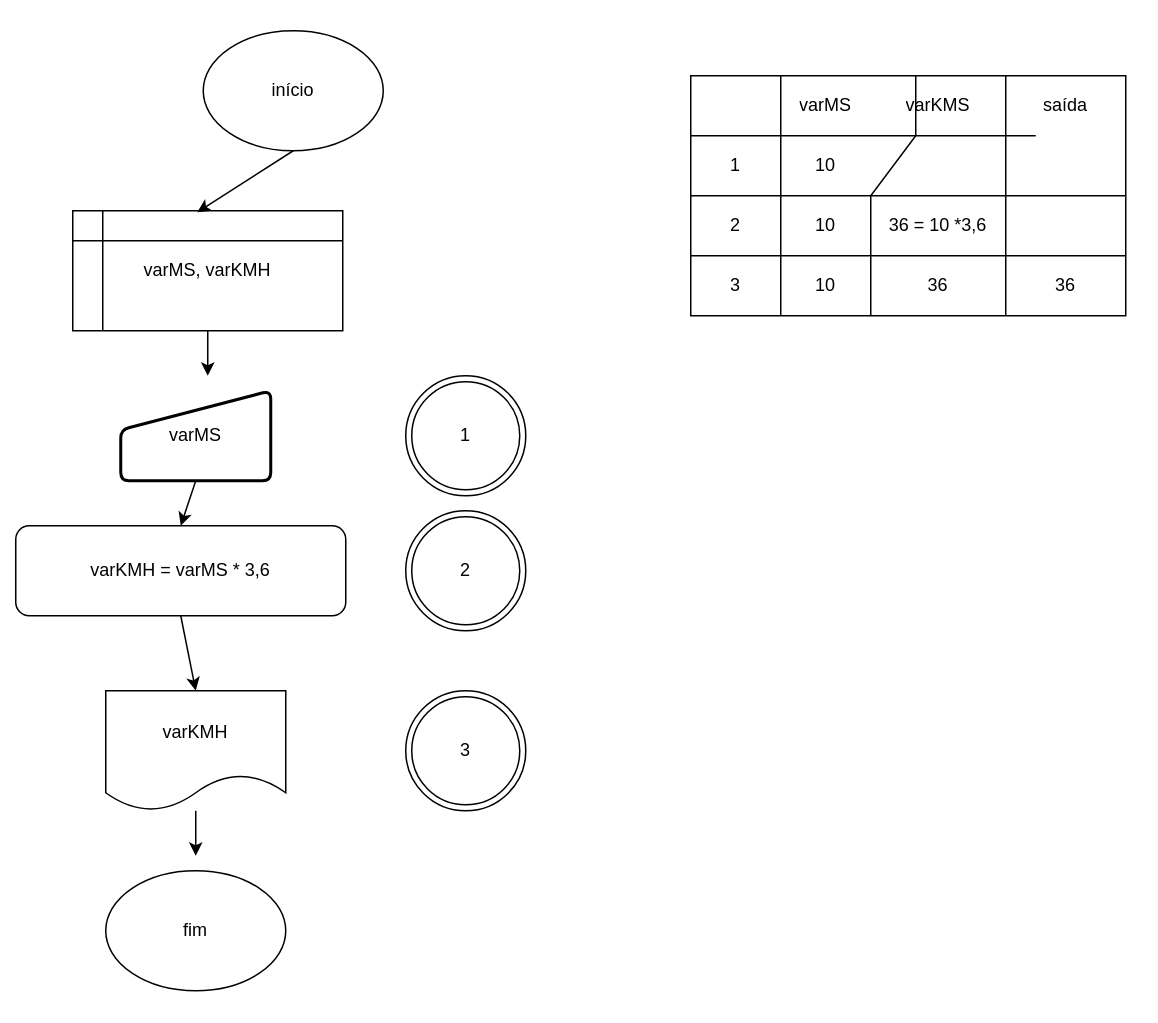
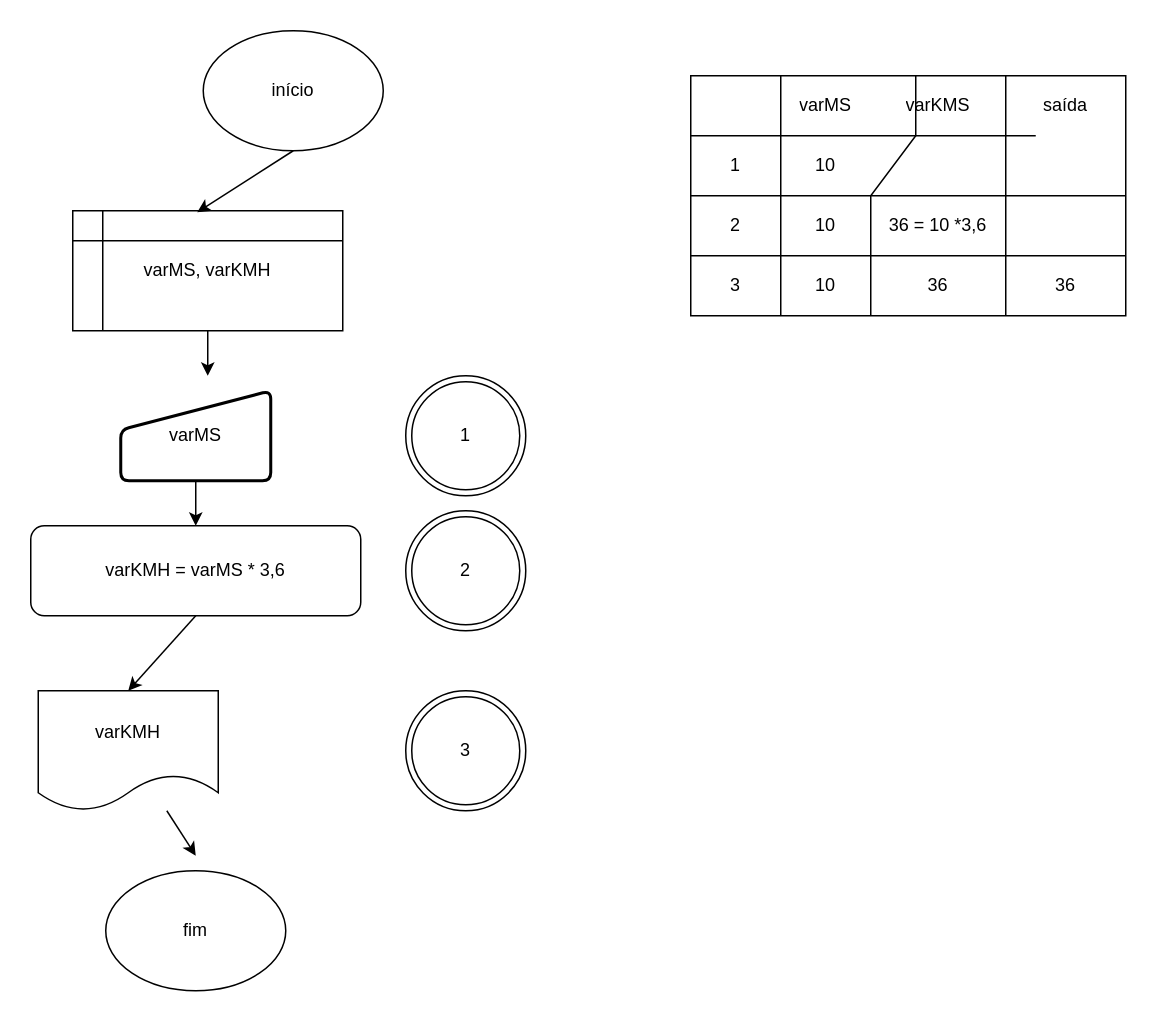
node "varKMH = varMS * 3,6": moved (181, 571) -> (196, 571)
node "varKMH": moved (196, 751) -> (128, 751)
